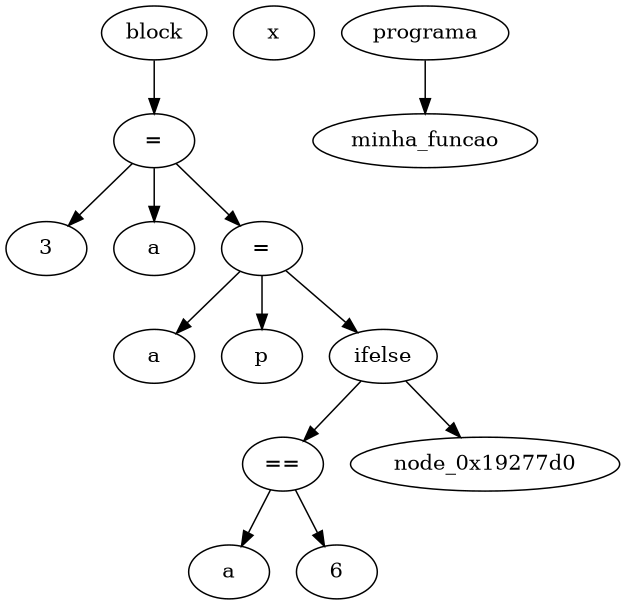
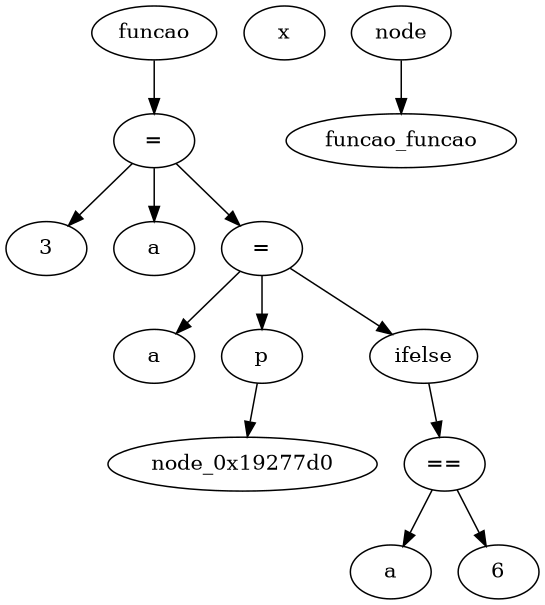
node "block": label "block" -> "funcao"
node "programa": label "programa" -> "node"
node "minha_funcao": label "minha_funcao" -> "funcao_funcao"
edge "ifelse" -> "node_0x19277d0": now "p" -> "node_0x19277d0"
